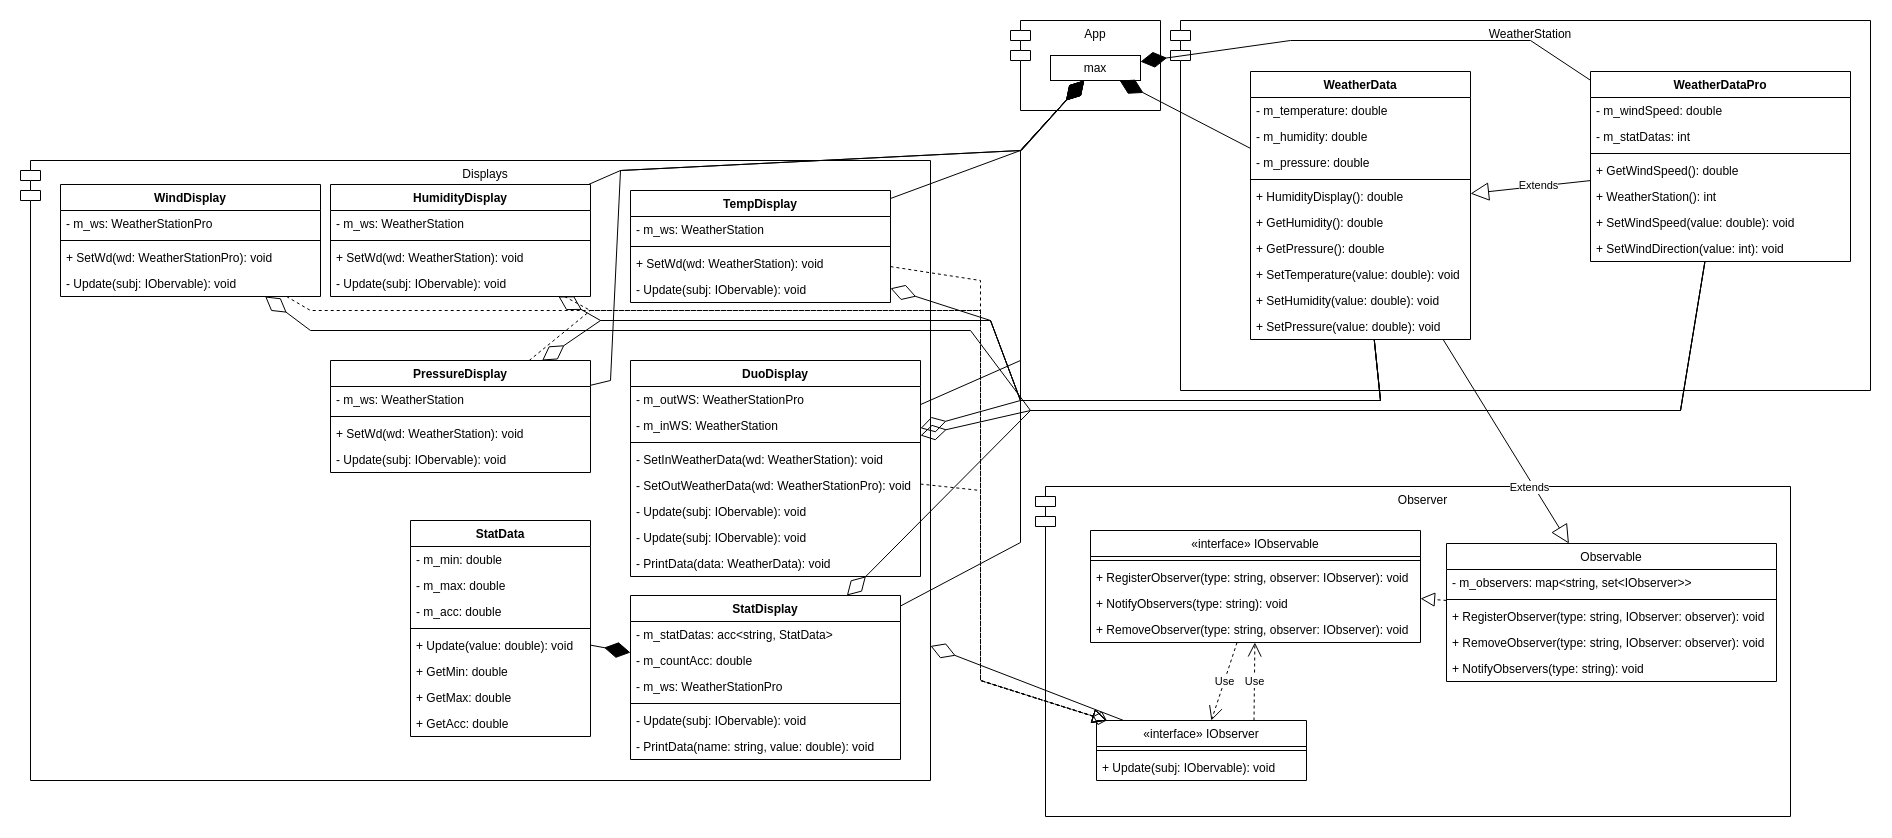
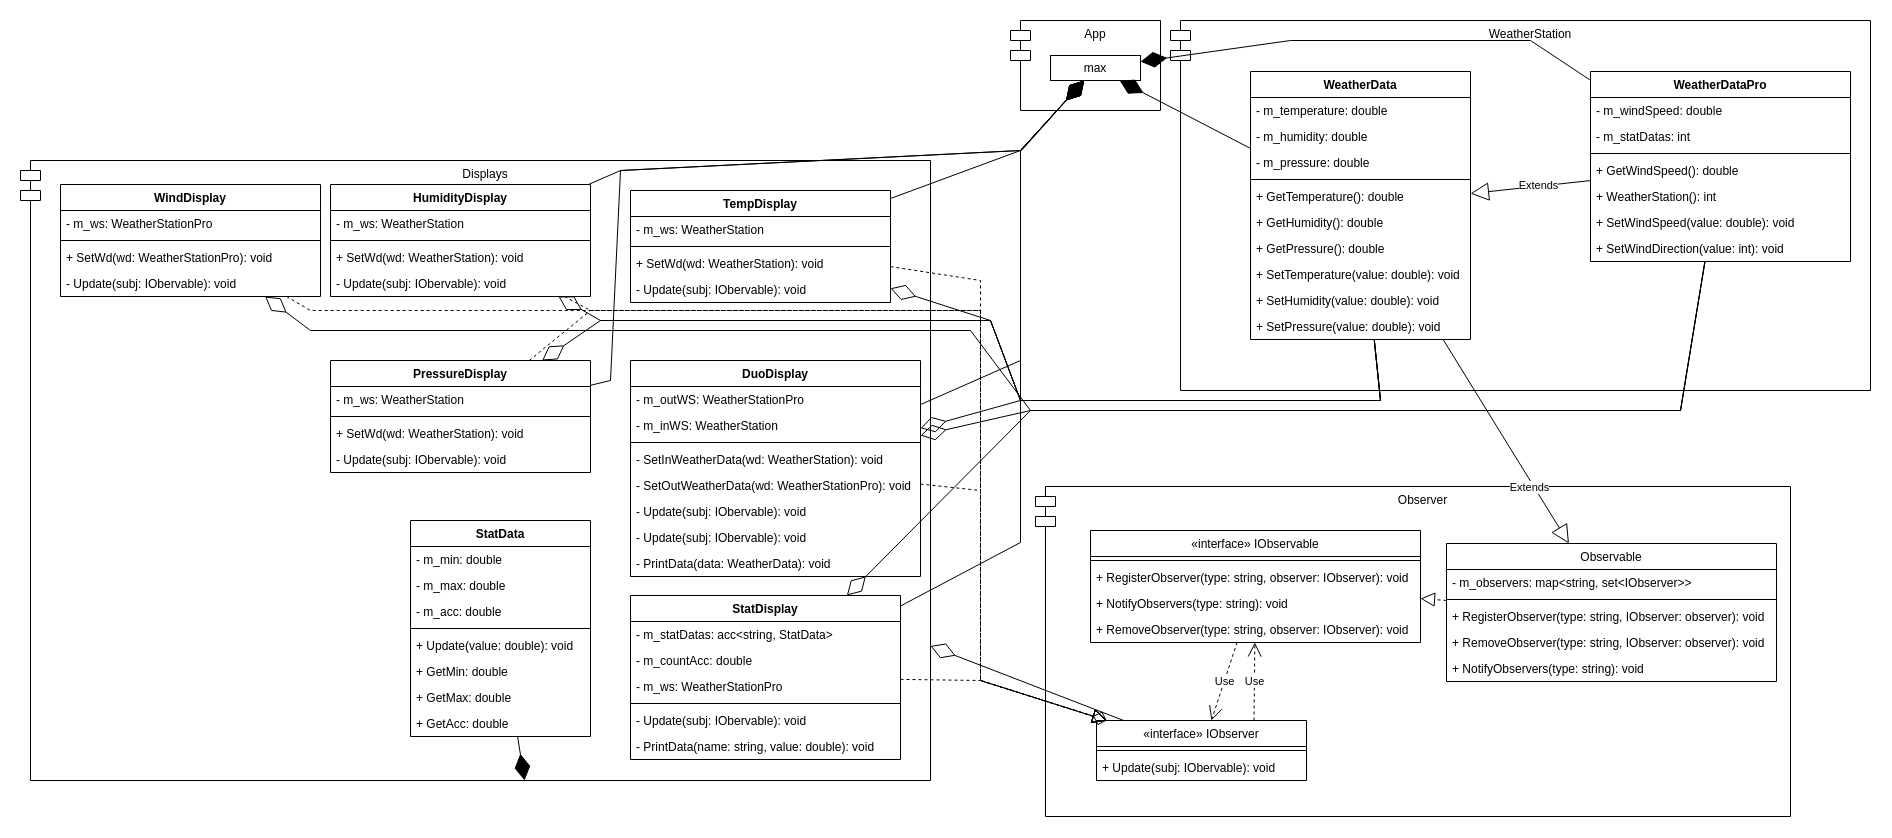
node "+ HumidityDisplay(): double": label "+ HumidityDisplay(): double" -> "+ GetTemperature(): double"
edge "StatData" -> "StatDisplay": now "StatData" -> "Displays"
edge "StatDisplay" -> "«interface» IObserver": added
